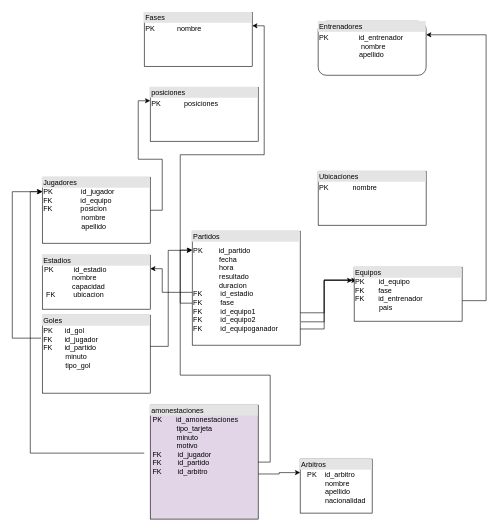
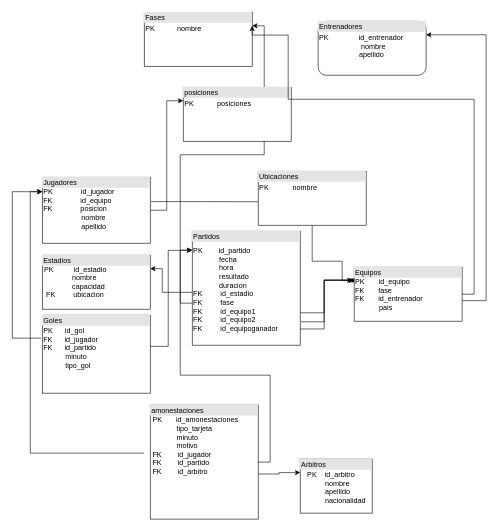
edge "Equipos" -> "Fases PK nombre": added
node "posiciones PK posiciones": moved (204, 114) -> (237, 114)
node "Ubicaciones PK nombre": moved (372, 198) -> (312, 198)
edge "Jugadores" -> "PK id_equipo FK fase FK id_entrenador pais": added
node "amonestaciones": fillcolor #e1d5e7 -> #ffffff
